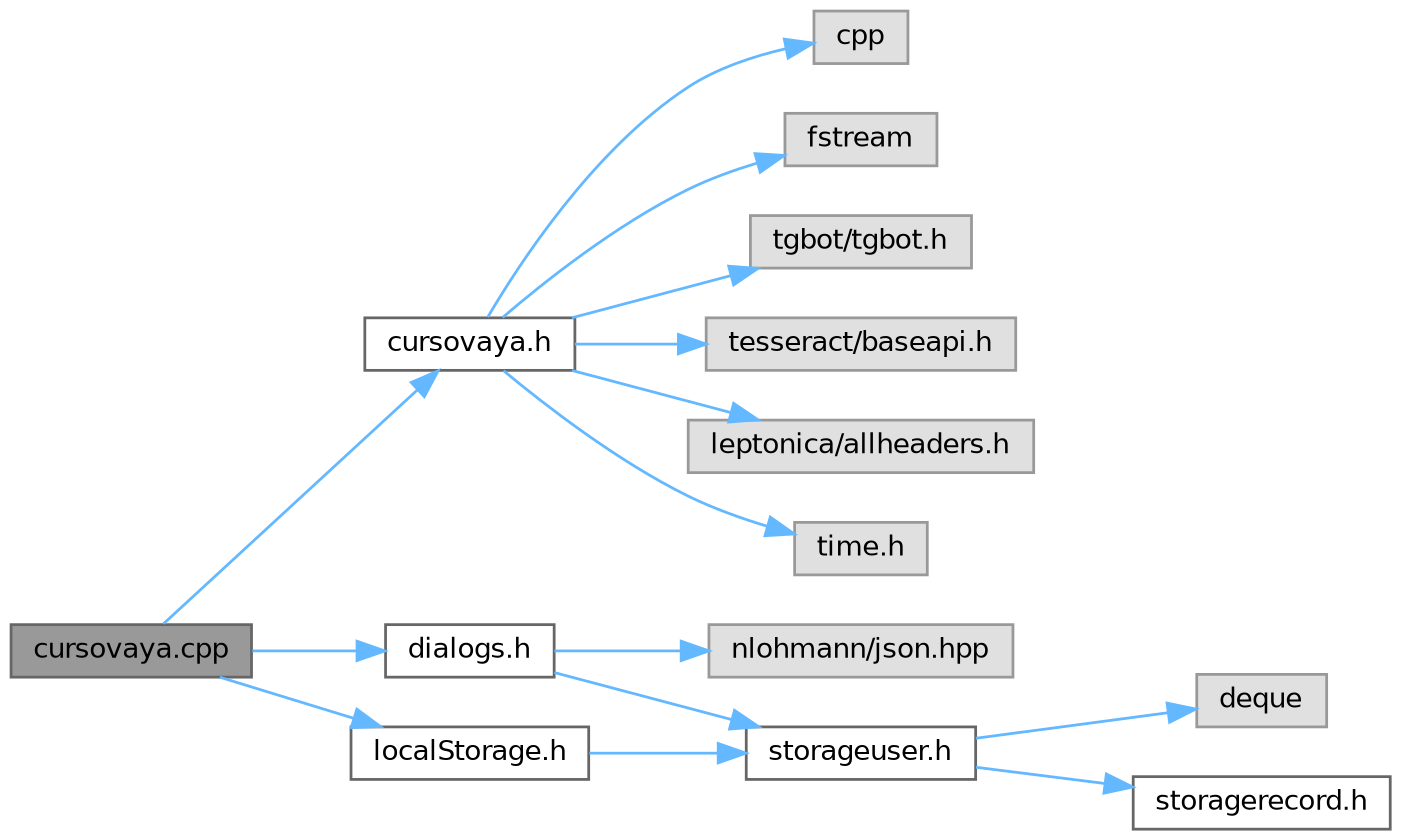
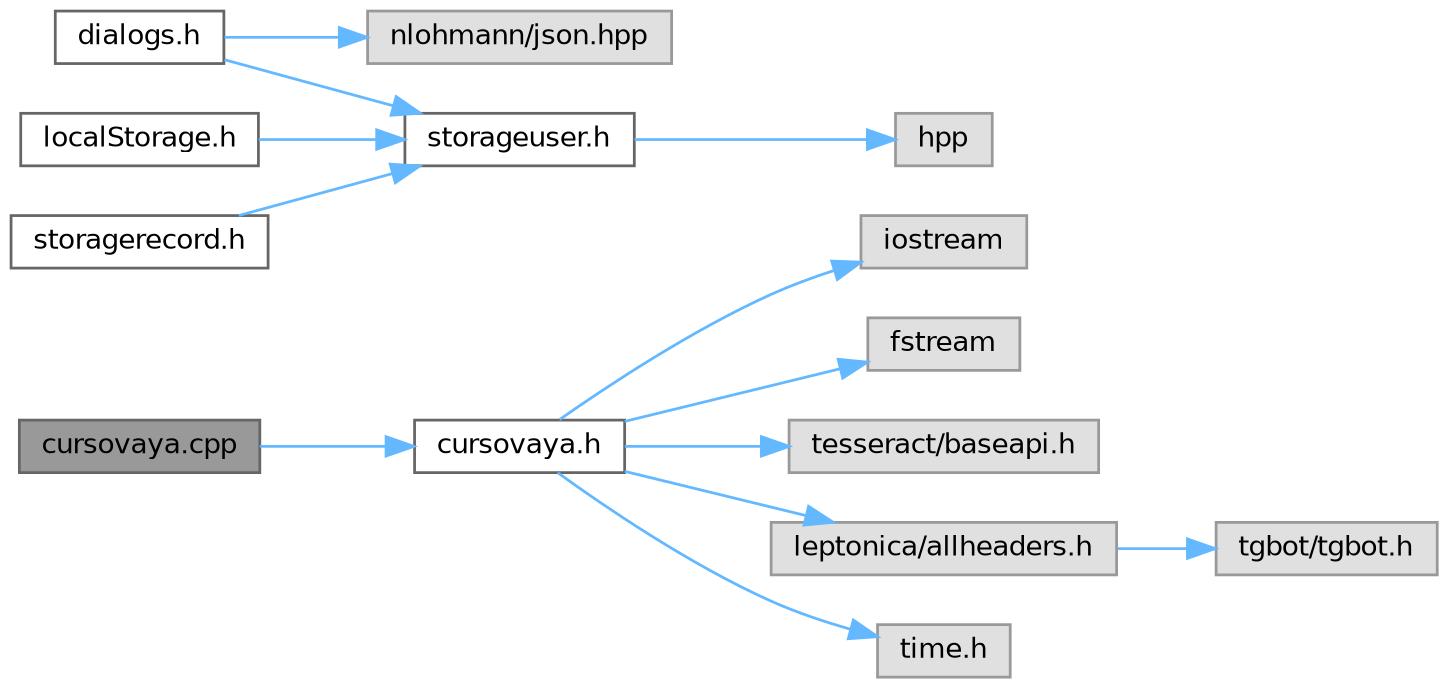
node "cpp": label "cpp" -> "iostream"
edge "cursovaya.h" -> "tgbot/tgbot.h": now "leptonica/allheaders.h" -> "tgbot/tgbot.h"
edge "cursovaya.cpp" -> "dialogs.h": removed
edge "cursovaya.cpp" -> "localStorage.h": removed
node "deque": label "deque" -> "hpp"
edge "storageuser.h" -> "storagerecord.h": reversed
